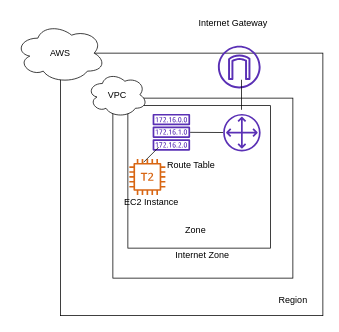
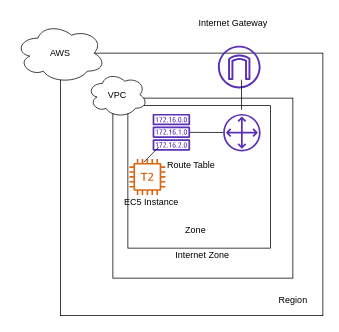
node "EC2 Instance": label "EC2 Instance" -> "EC5 Instance"
